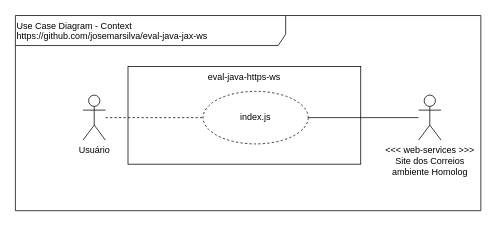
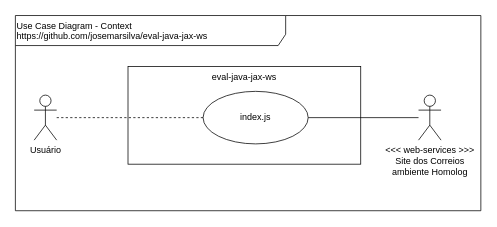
node "eval-java-https-ws": label "eval-java-https-ws" -> "eval-java-jax-ws"
node "Usuário": moved (94, 117) -> (45, 117)
node "index.js": style dashed -> solid
